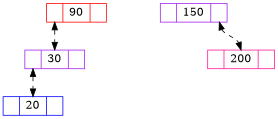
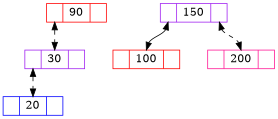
node "100": added
